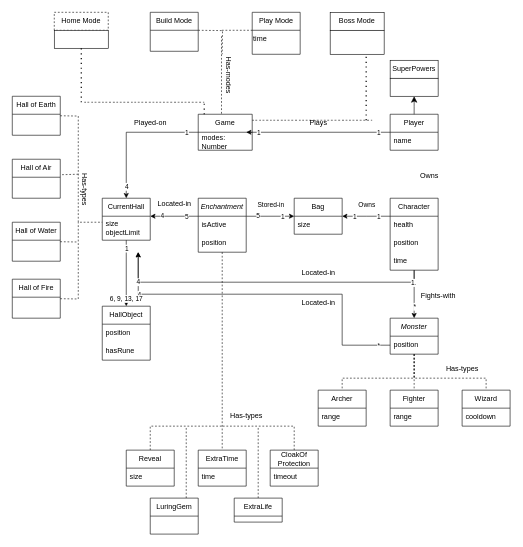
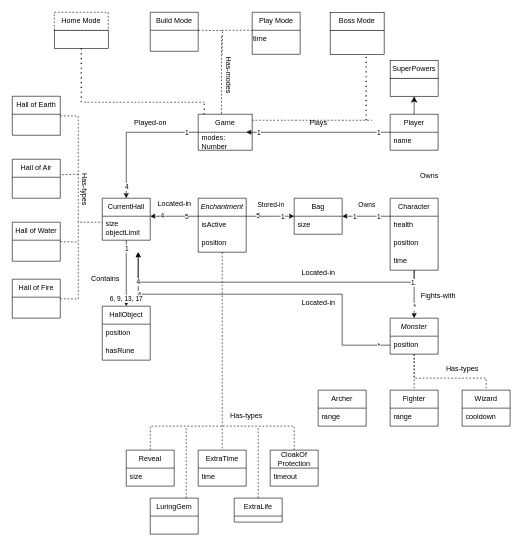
node "Contains": added
edge "Monster" -- "Archer": removed
